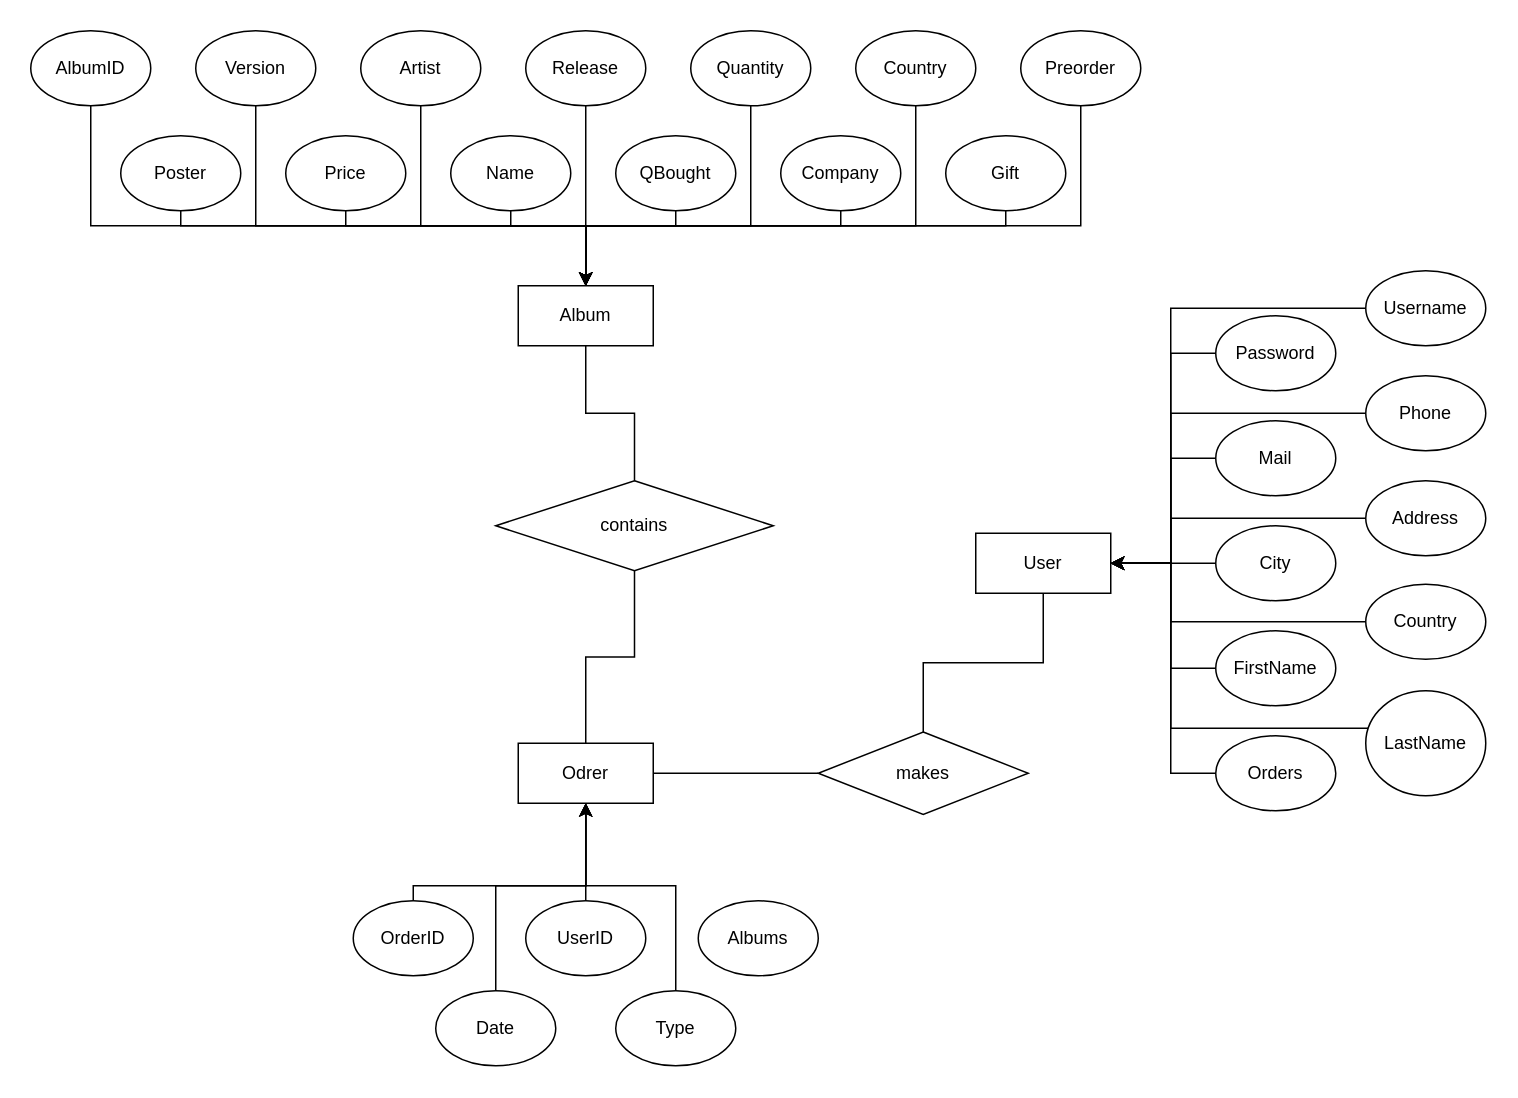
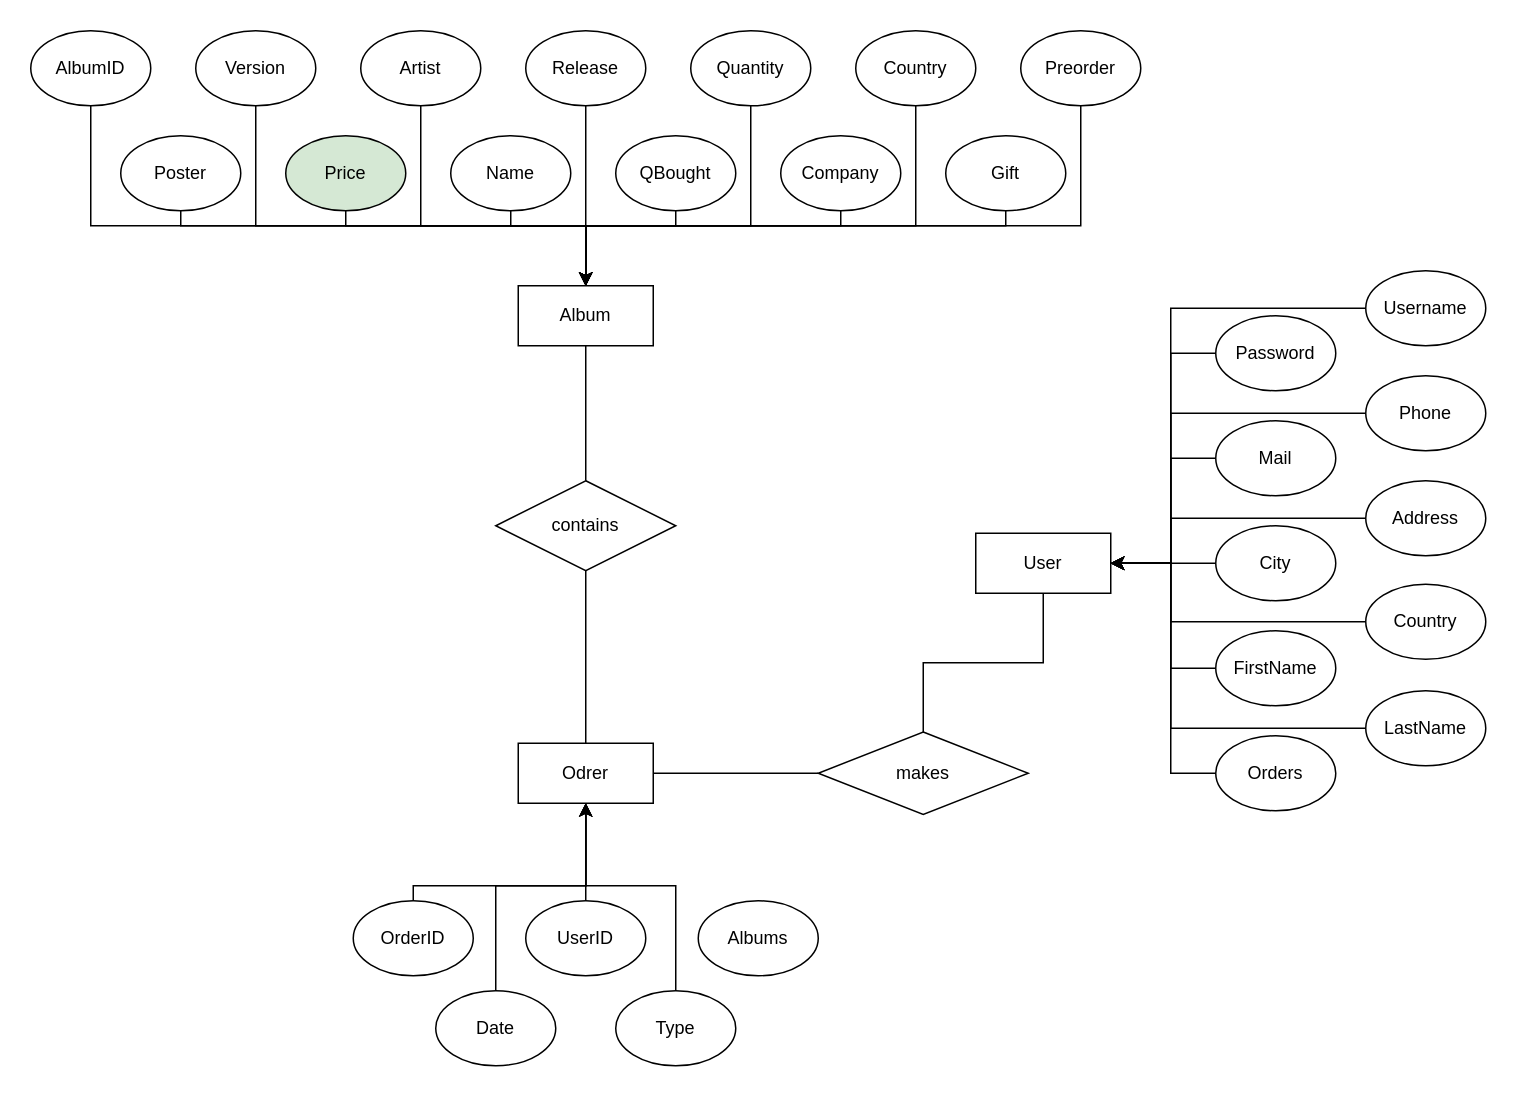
node "Price": fillcolor #ffffff -> #d5e8d4
node "contains": size 278x90 -> 180x90
node "LastName": size 120x105 -> 120x75
